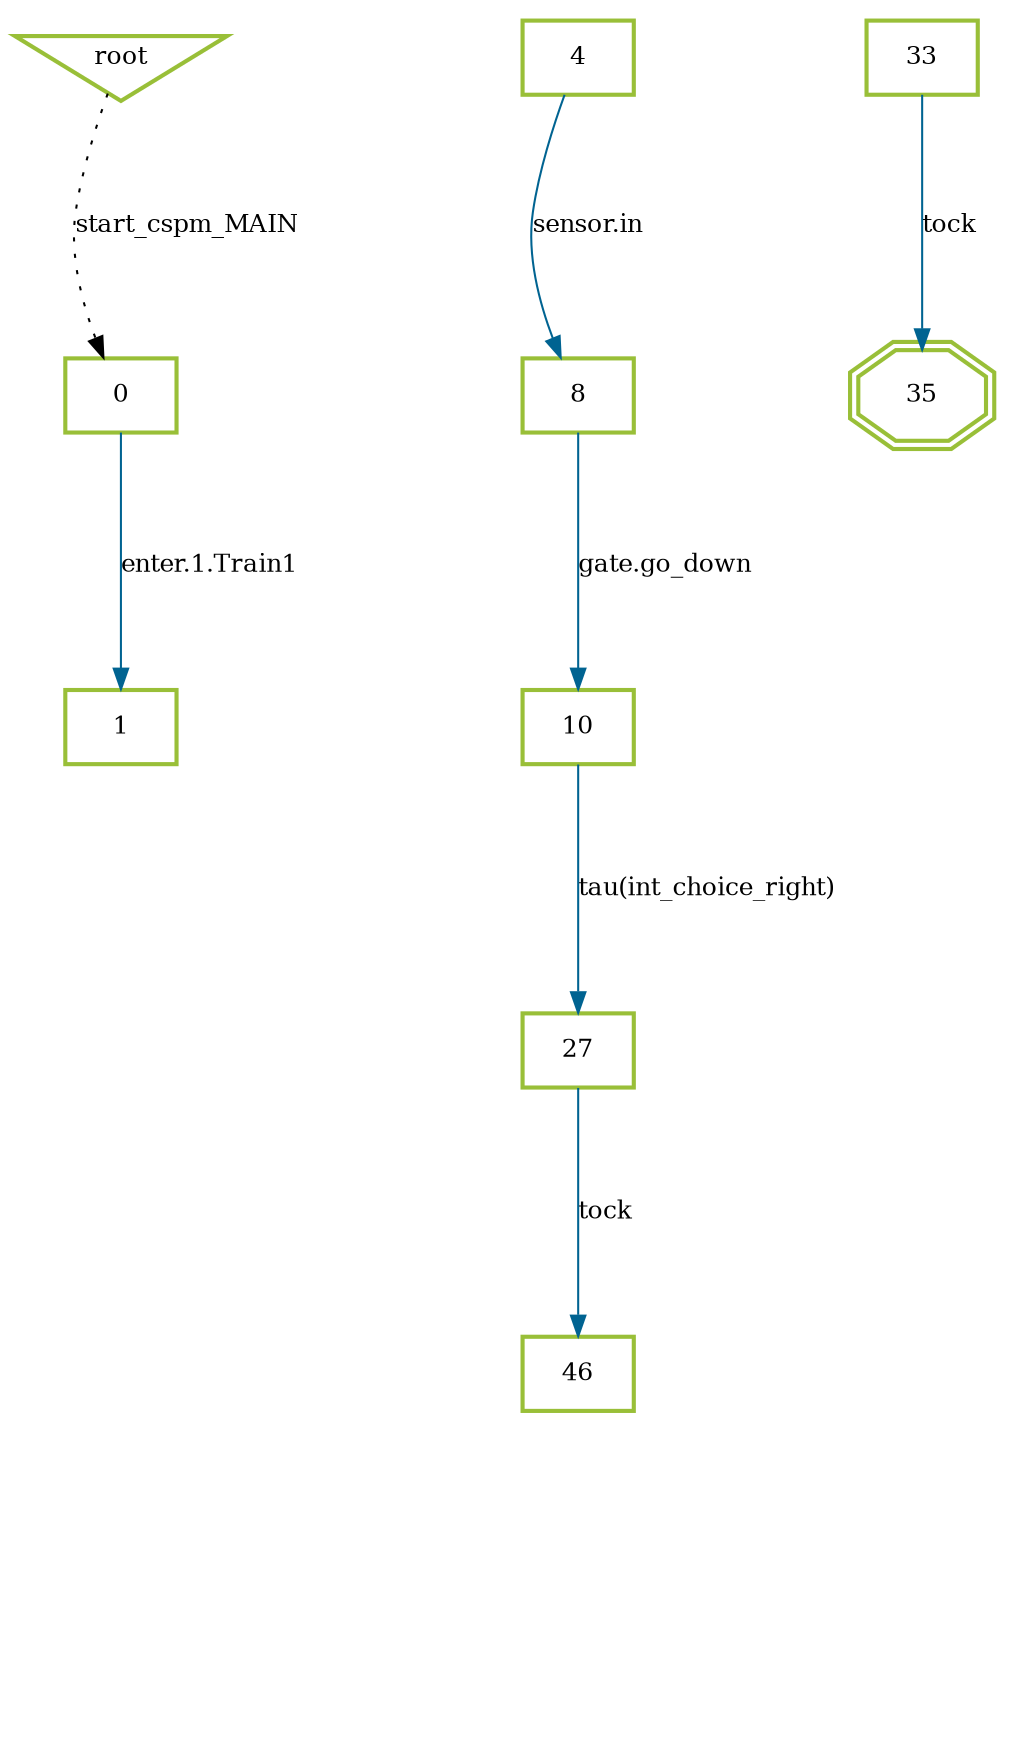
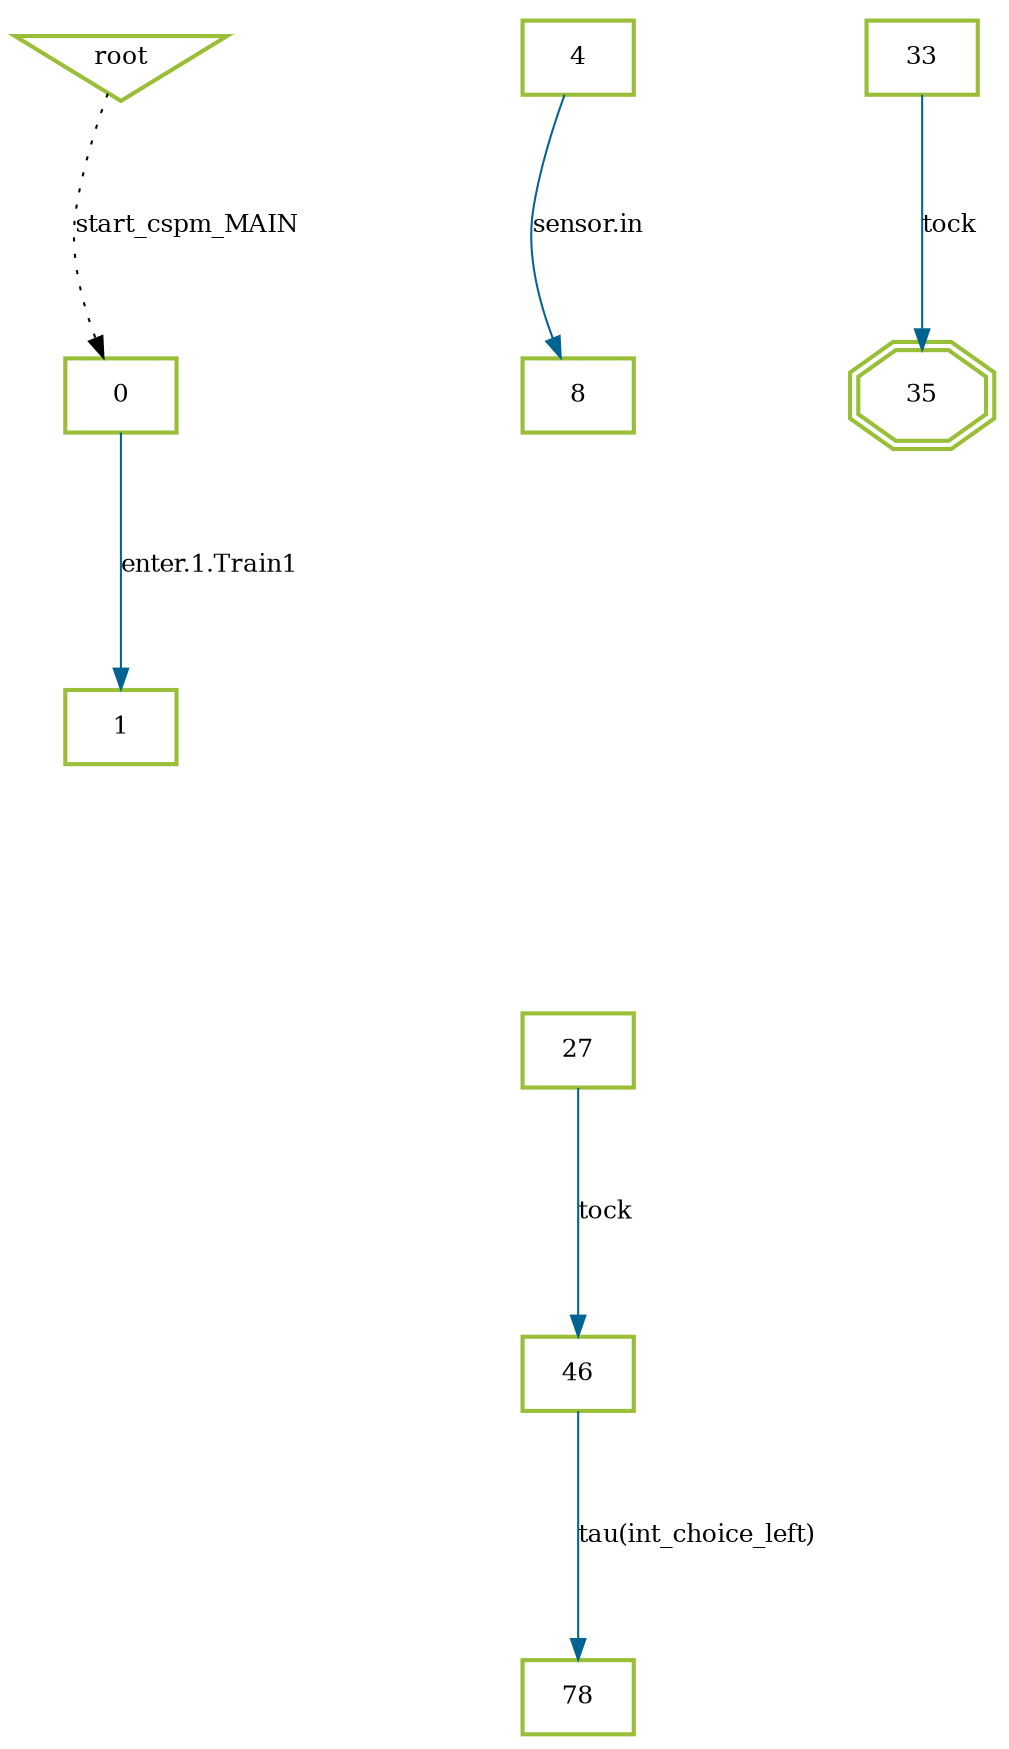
node "10": removed
node "78": added
